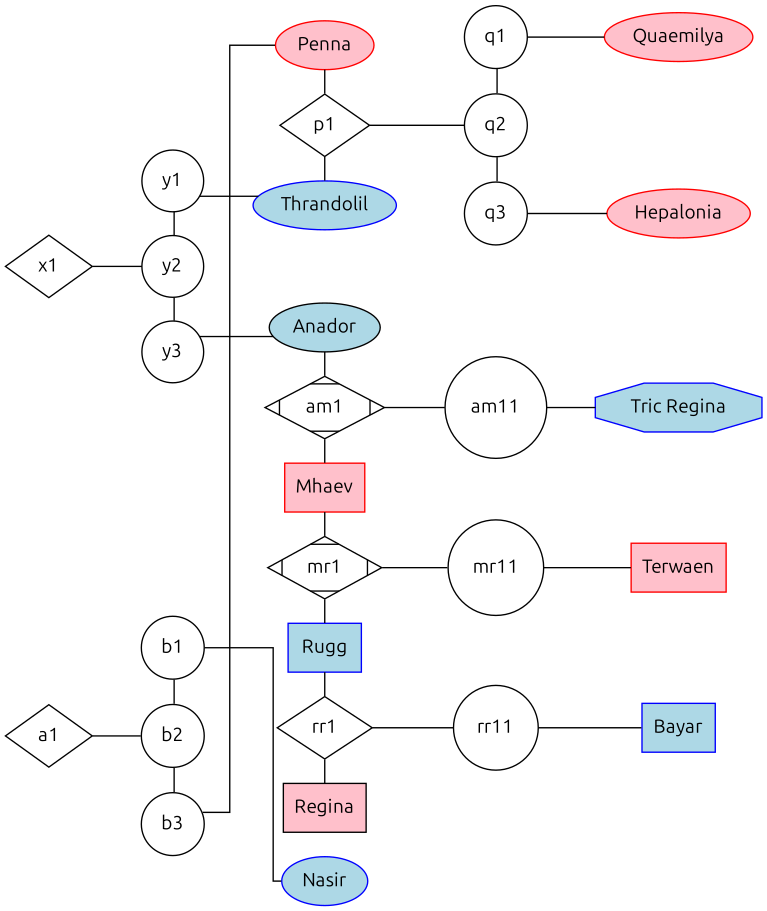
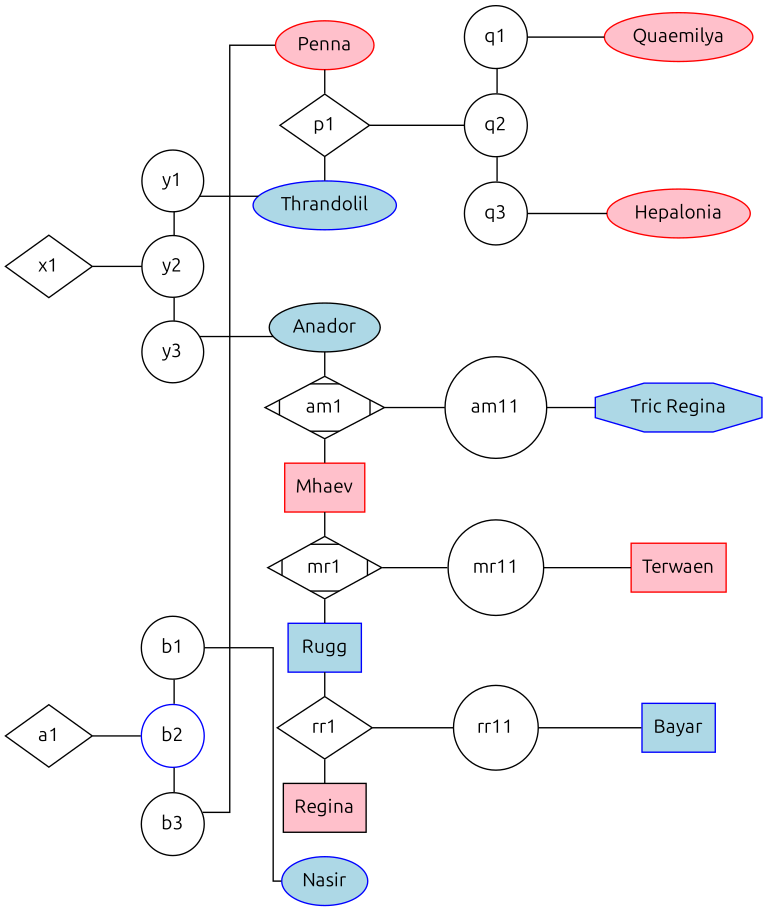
node "b2": color black -> blue
